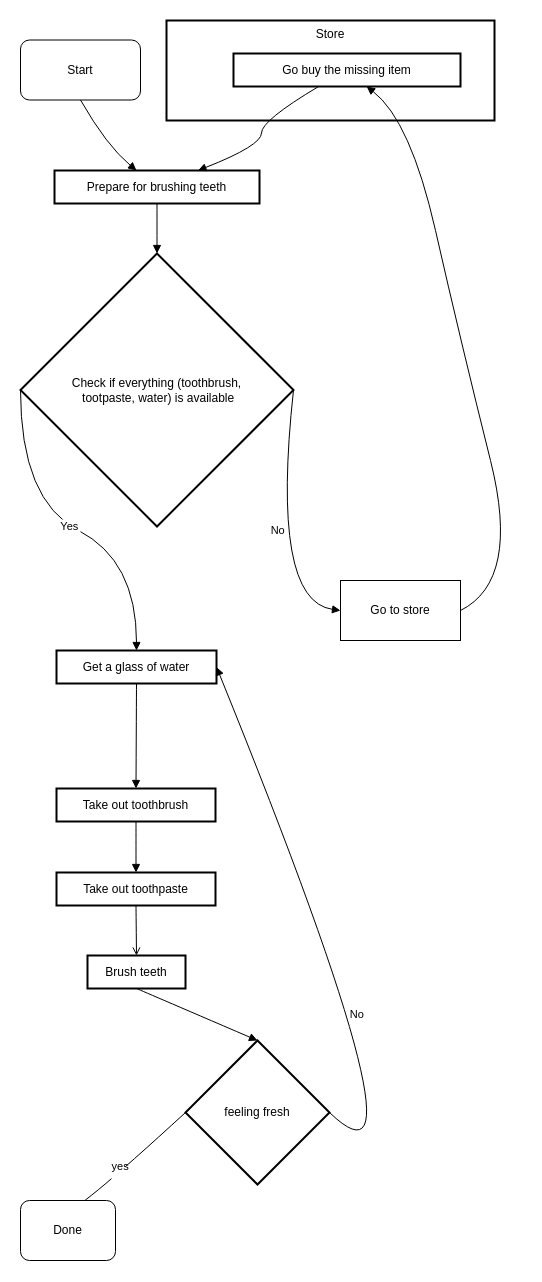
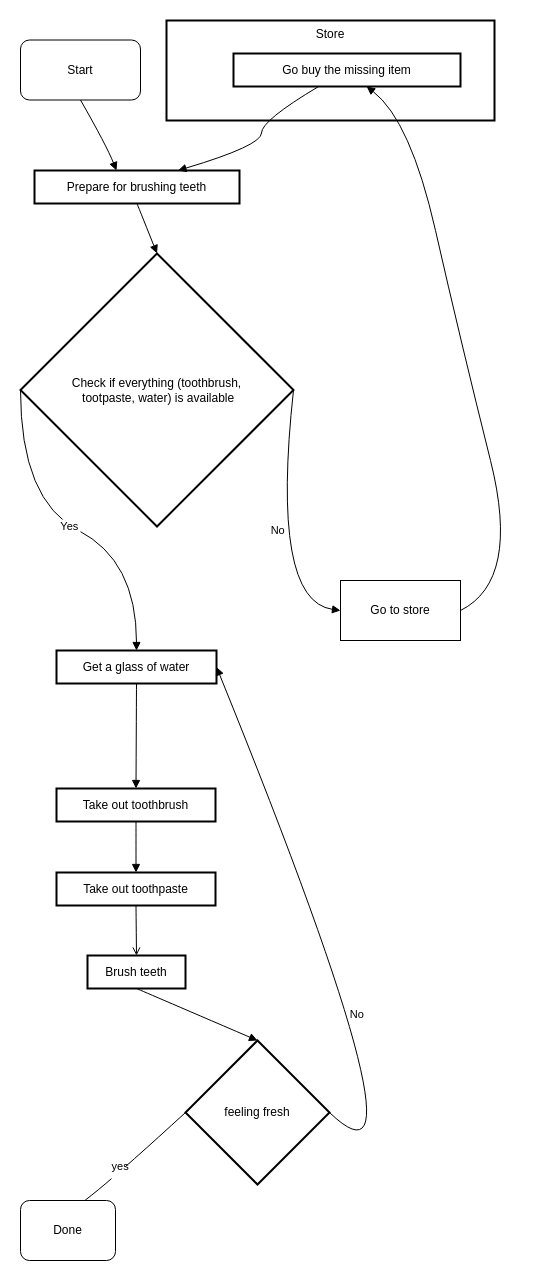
node "Prepare for brushing teeth": moved (157, 187) -> (137, 187)
